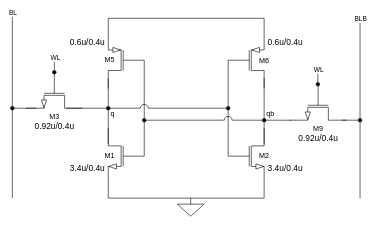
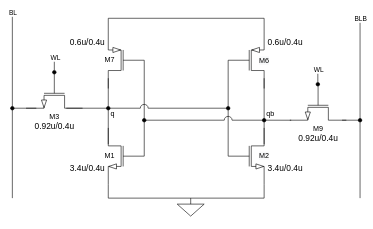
node "M5": label "M5" -> "M7"
